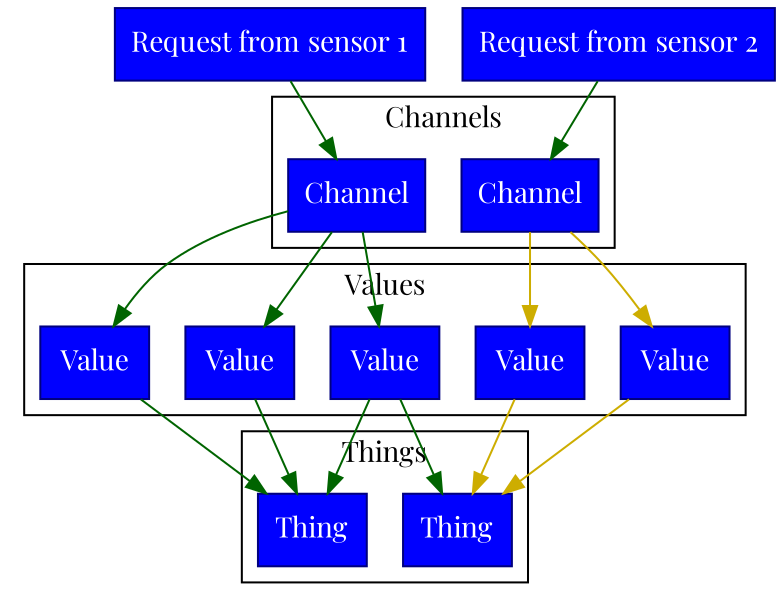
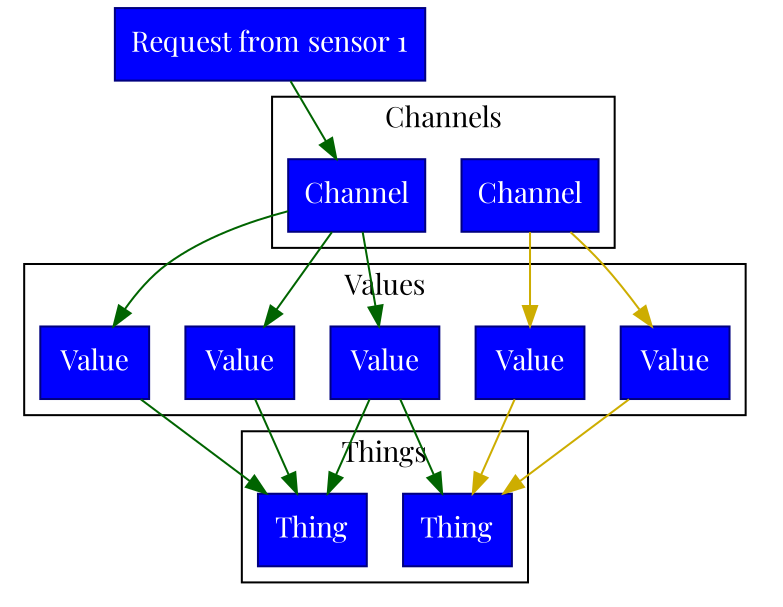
node "Request from sensor 2": removed
